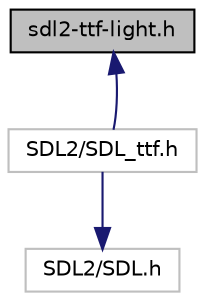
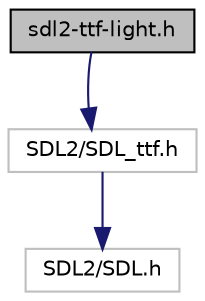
edge "SDL2/SDL_ttf.h" -> "sdl2-ttf-light.h": reversed
